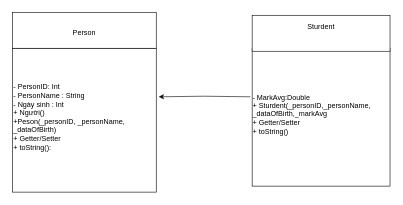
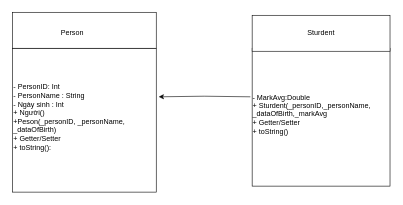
node "Sturdent": moved (321, 27) -> (321, 33)
node "Person": moved (84, 33) -> (72, 33)
